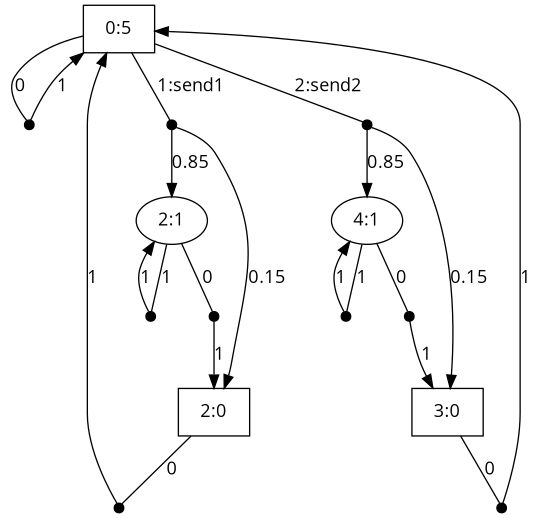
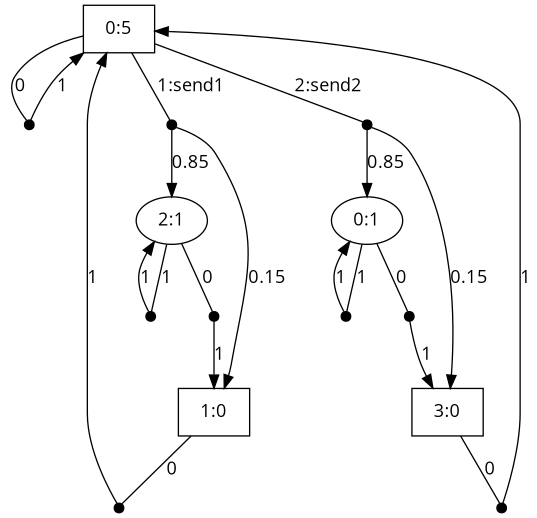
node "4:1": label "4:1" -> "0:1"
node "2:0": label "2:0" -> "1:0"
